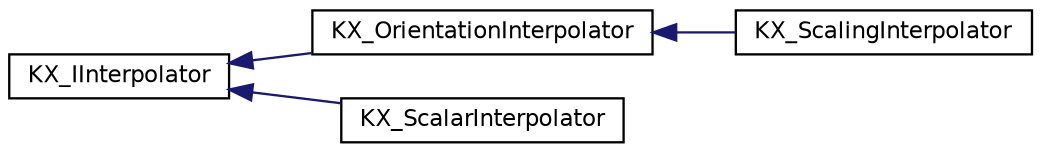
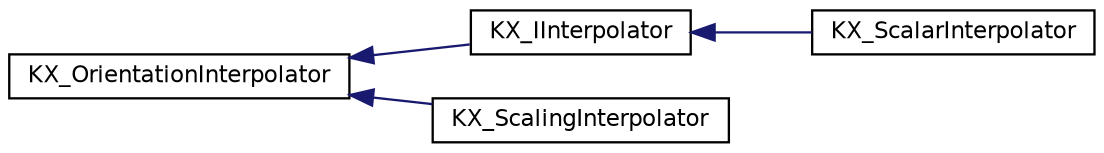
edge "KX_OrientationInterpolator" -> "KX_IInterpolator": reversed
